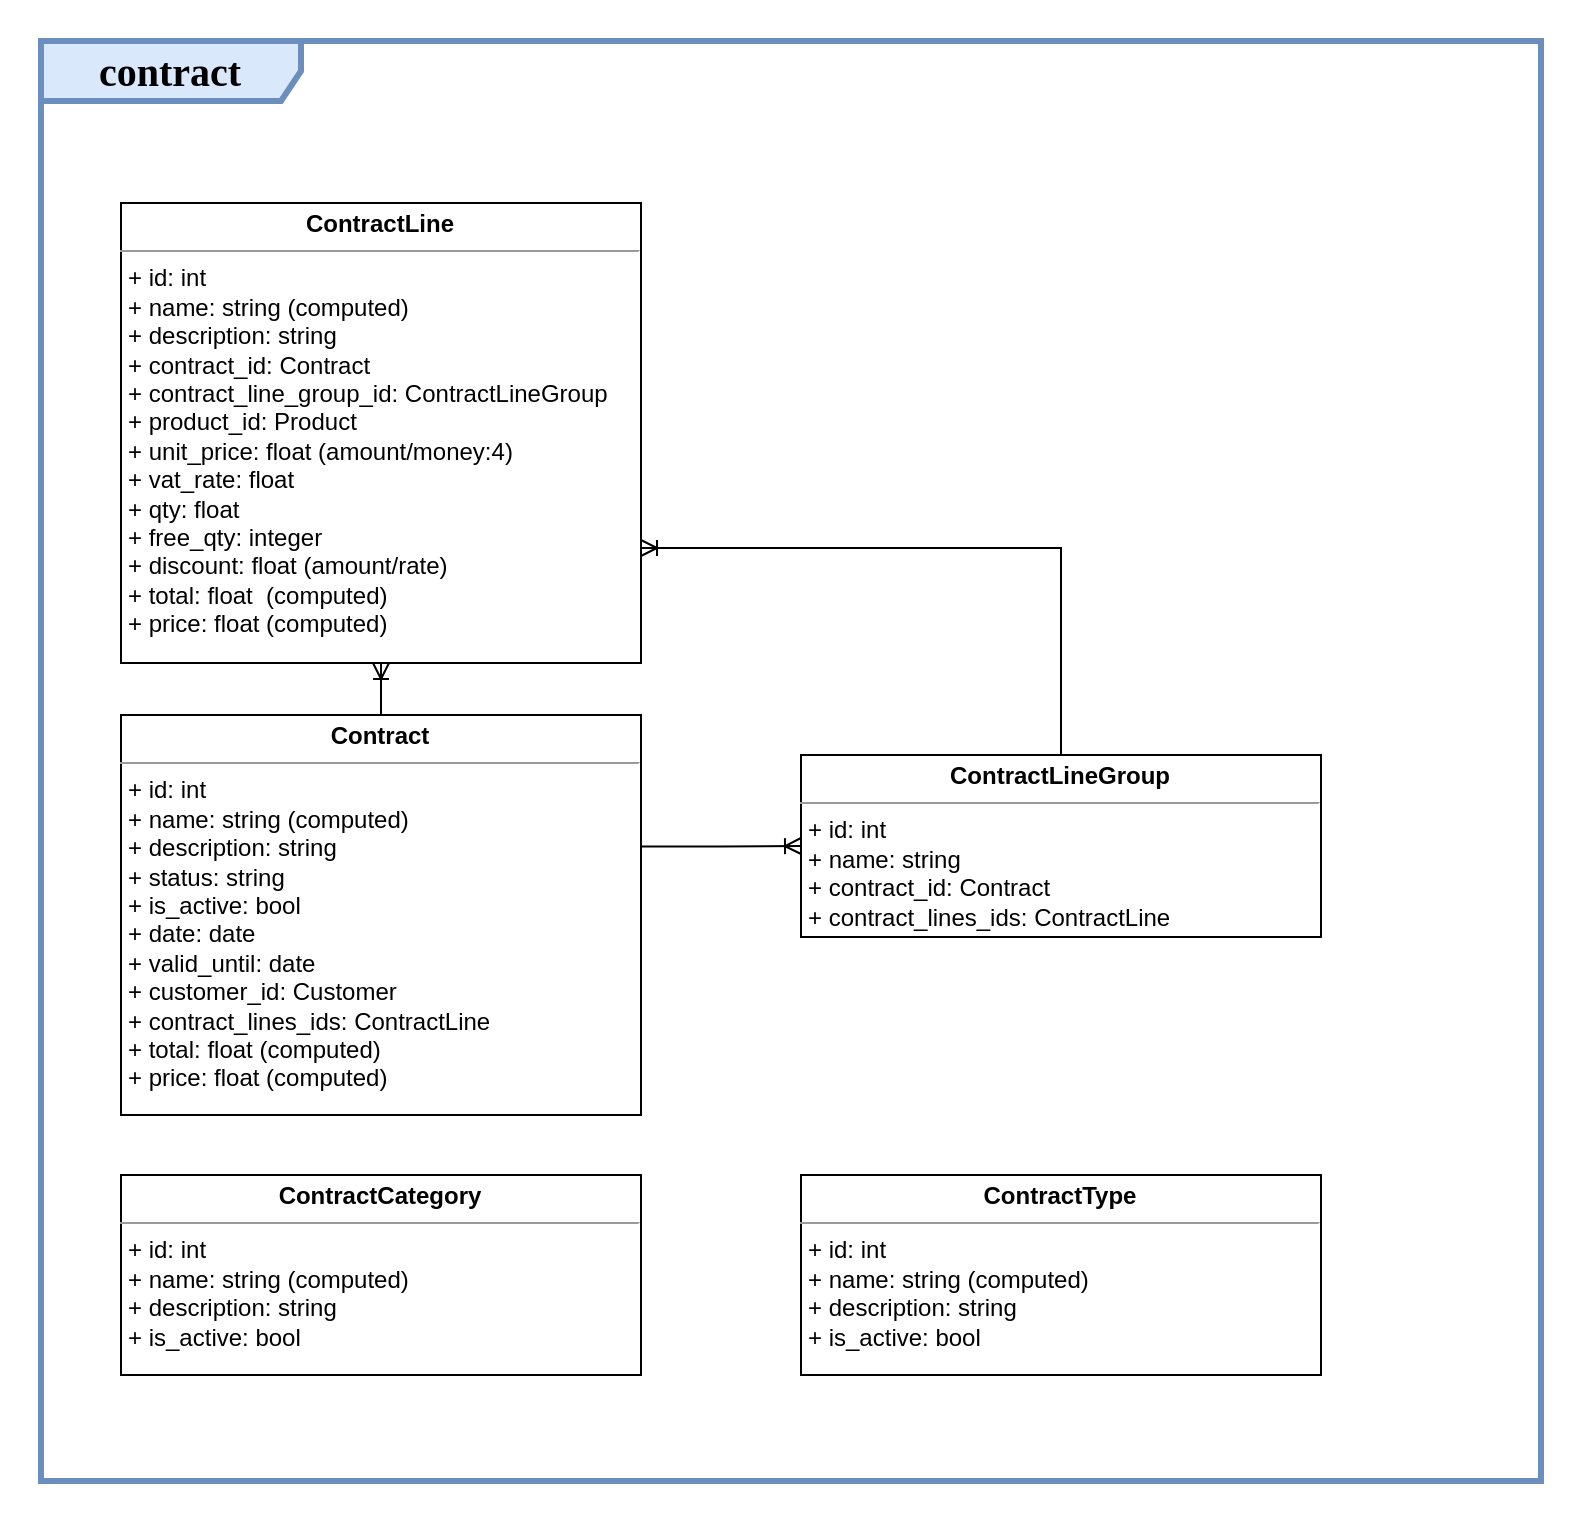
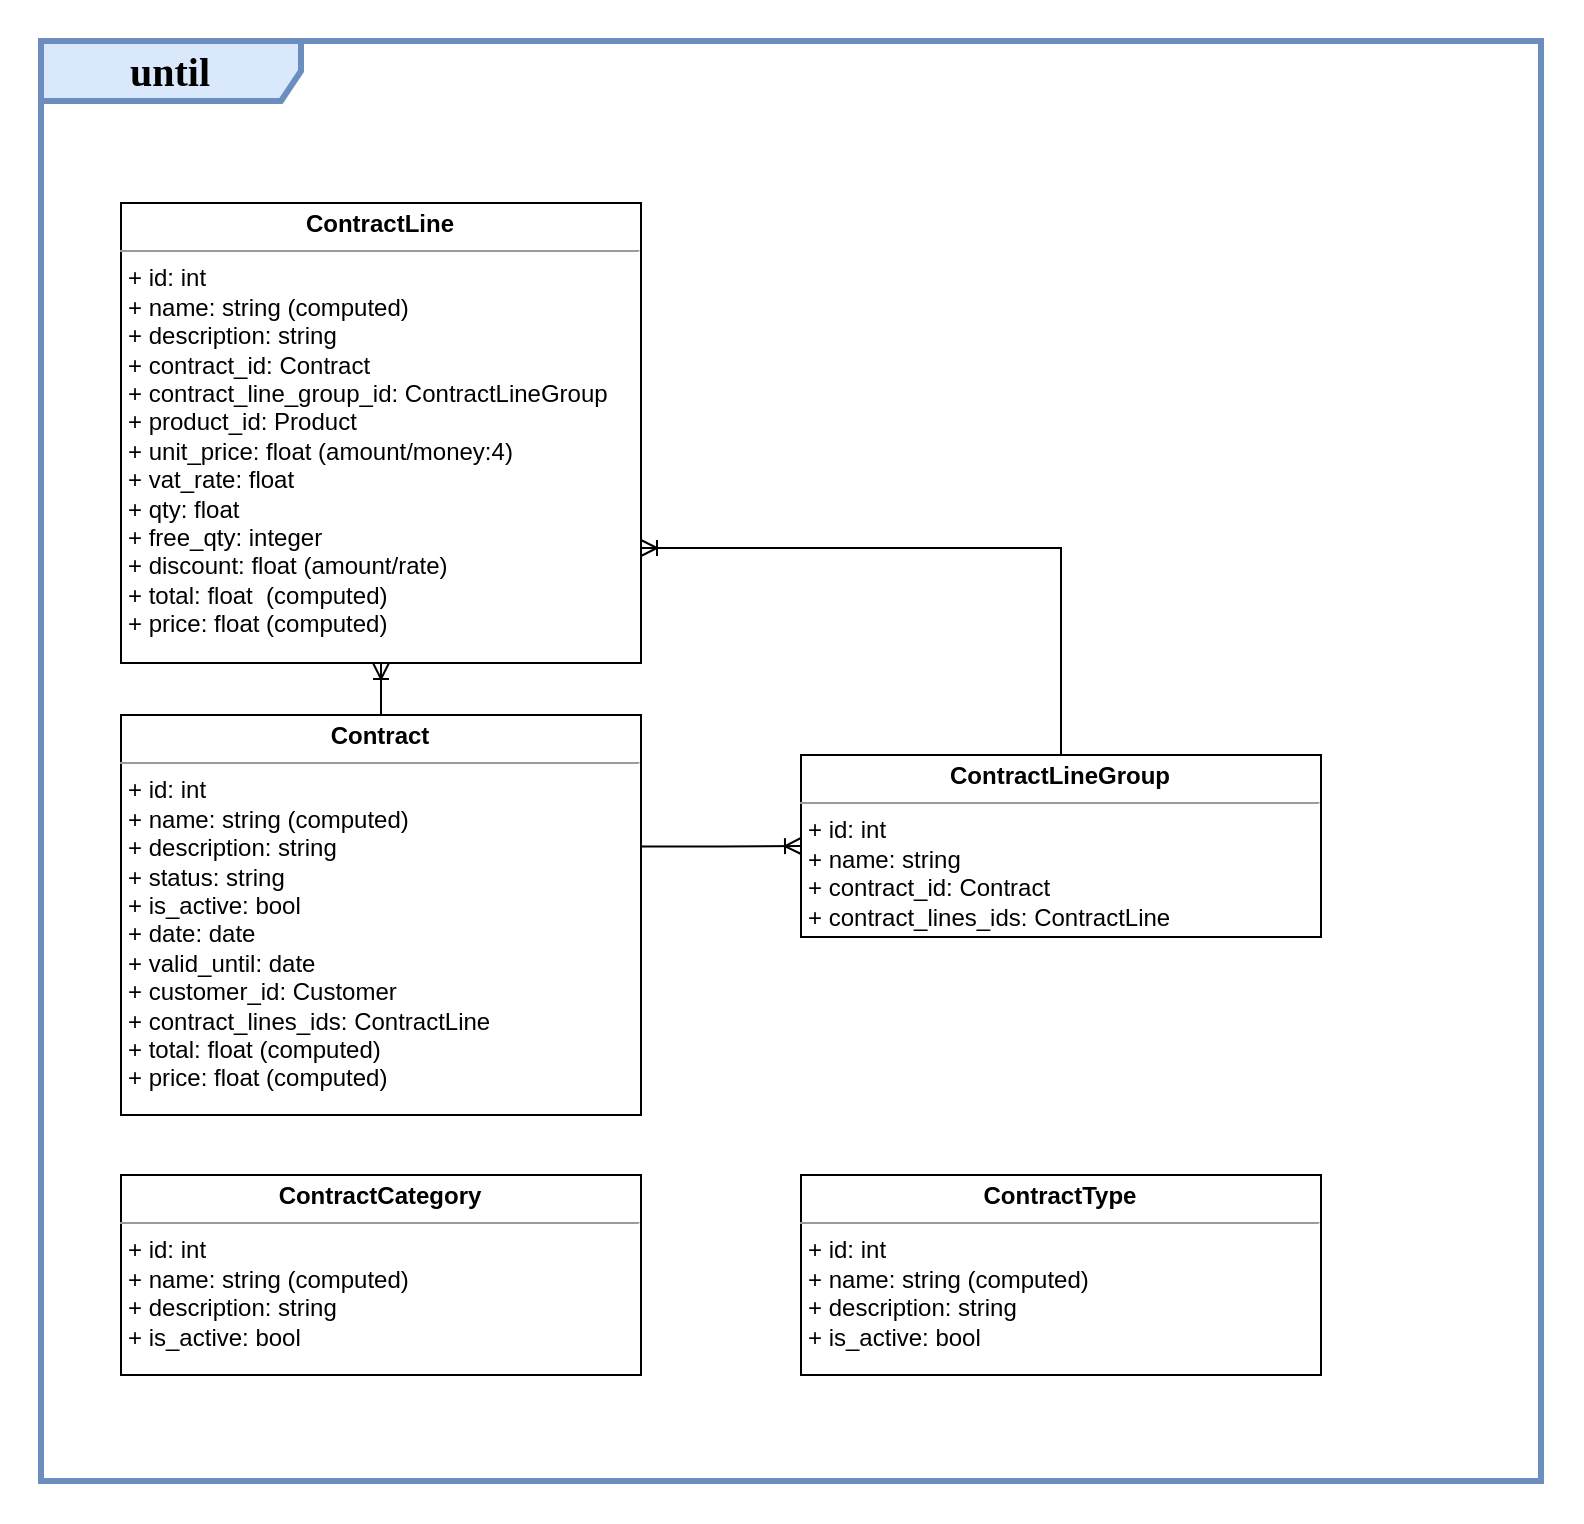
node "contract": label "contract" -> "until"
